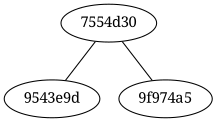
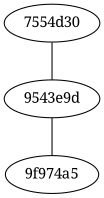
edge "7554d30" -- "9f974a5": now "9543e9d" -- "9f974a5"
